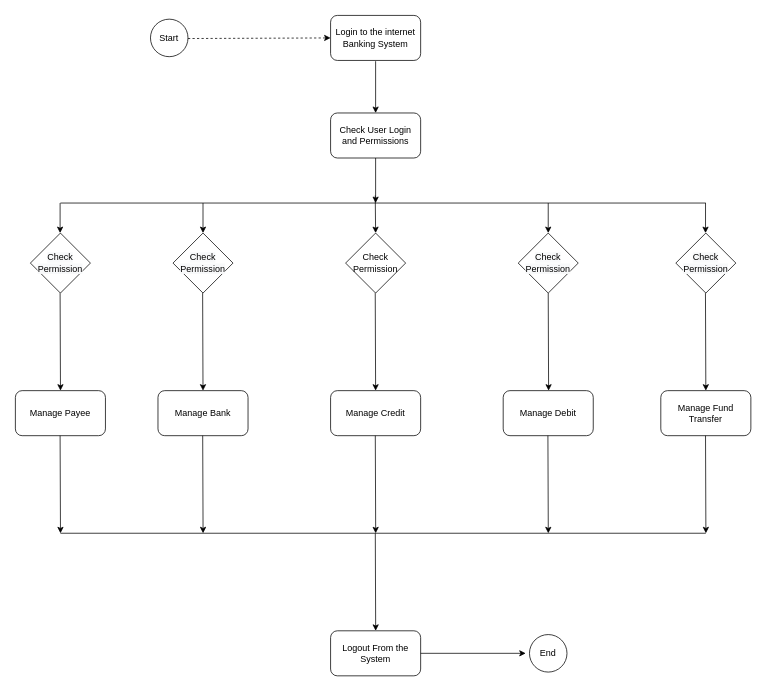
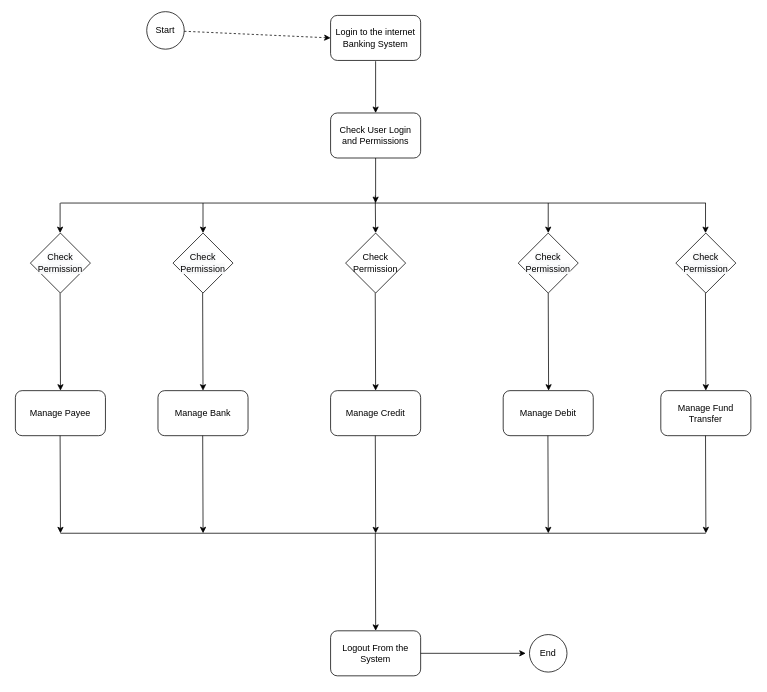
node "Start": moved (169, 38) -> (165, 30)
